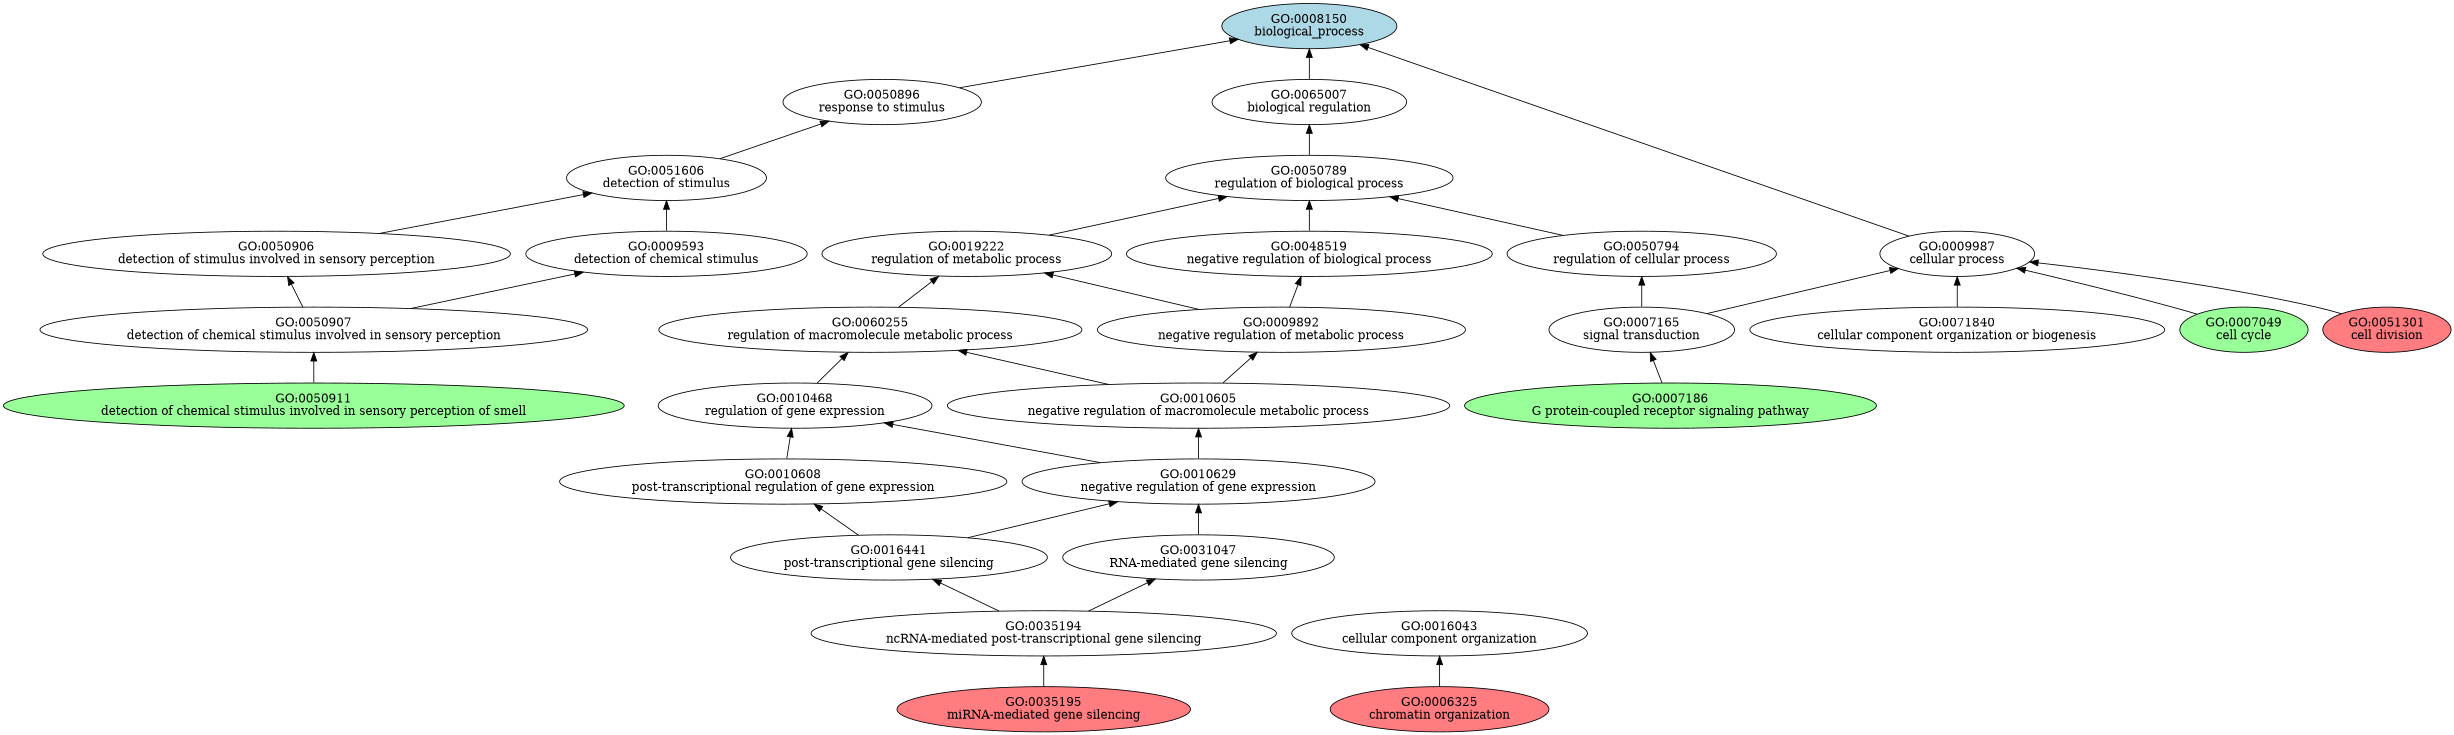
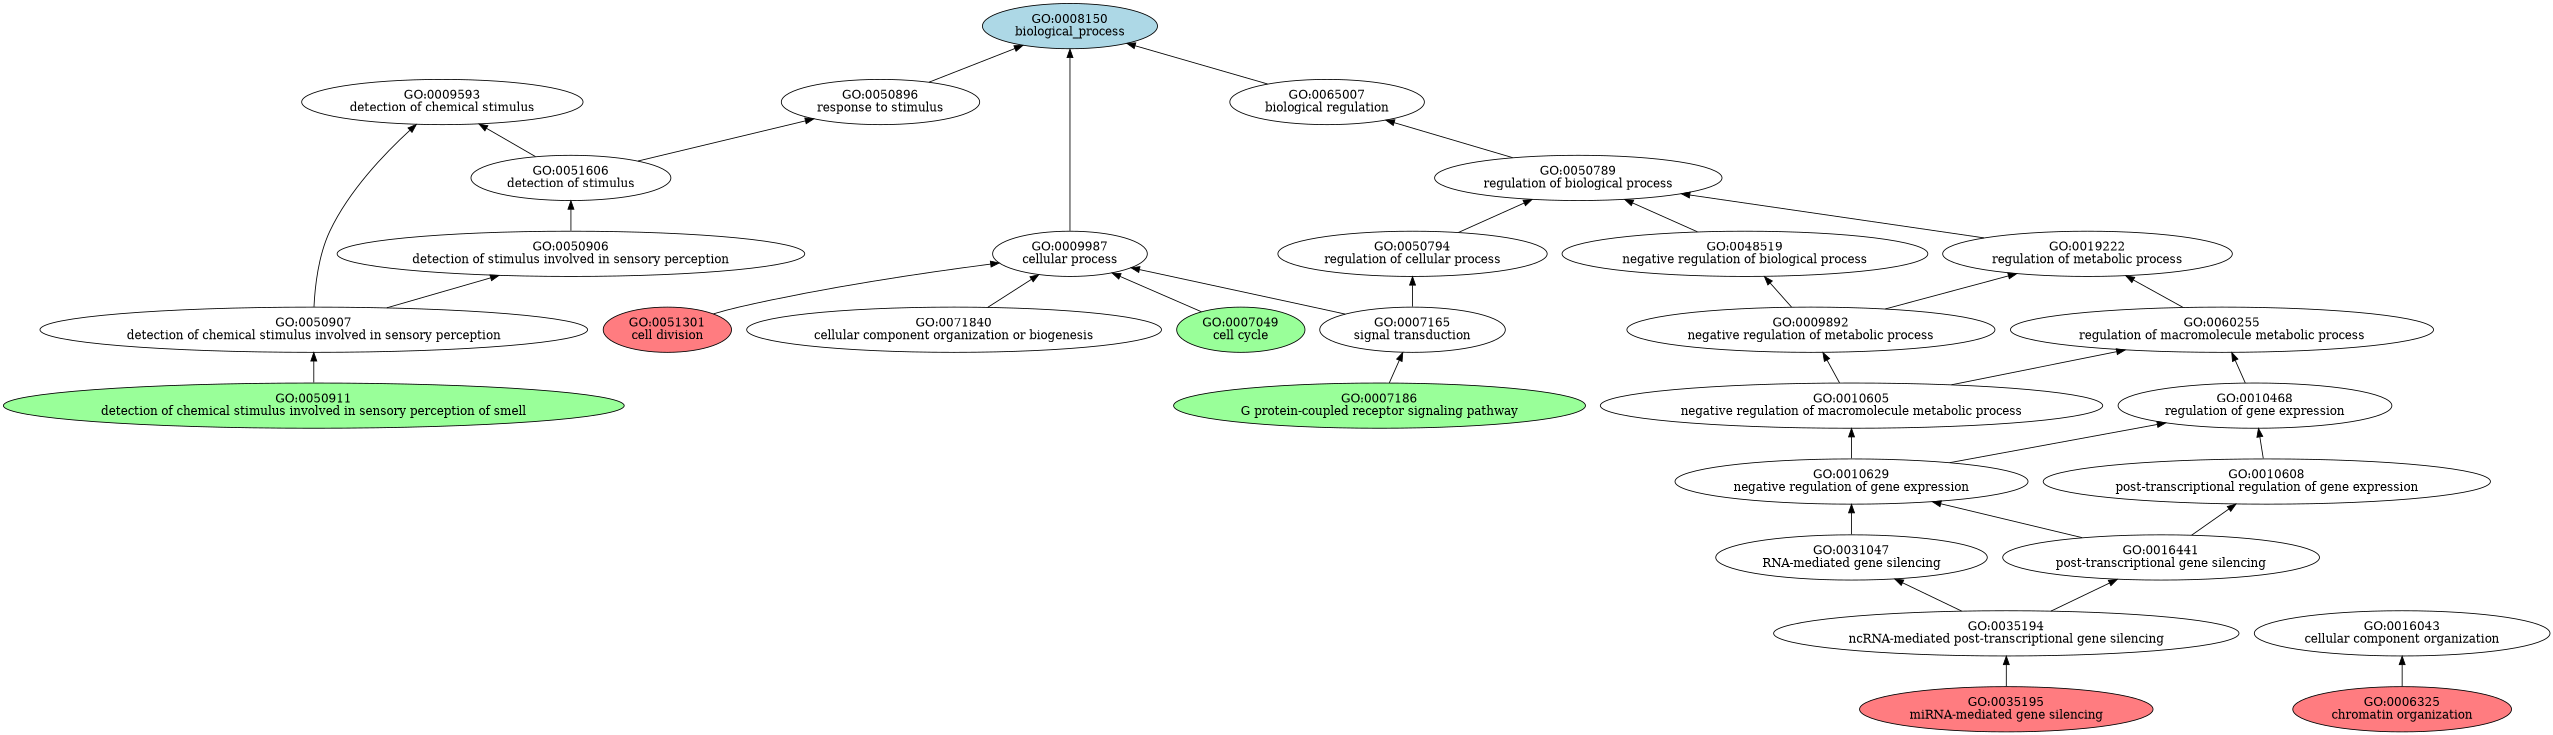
edge "GO:0009593 detection of chemical stimulus" -> "GO:0051606 detection of stimulus": reversed
